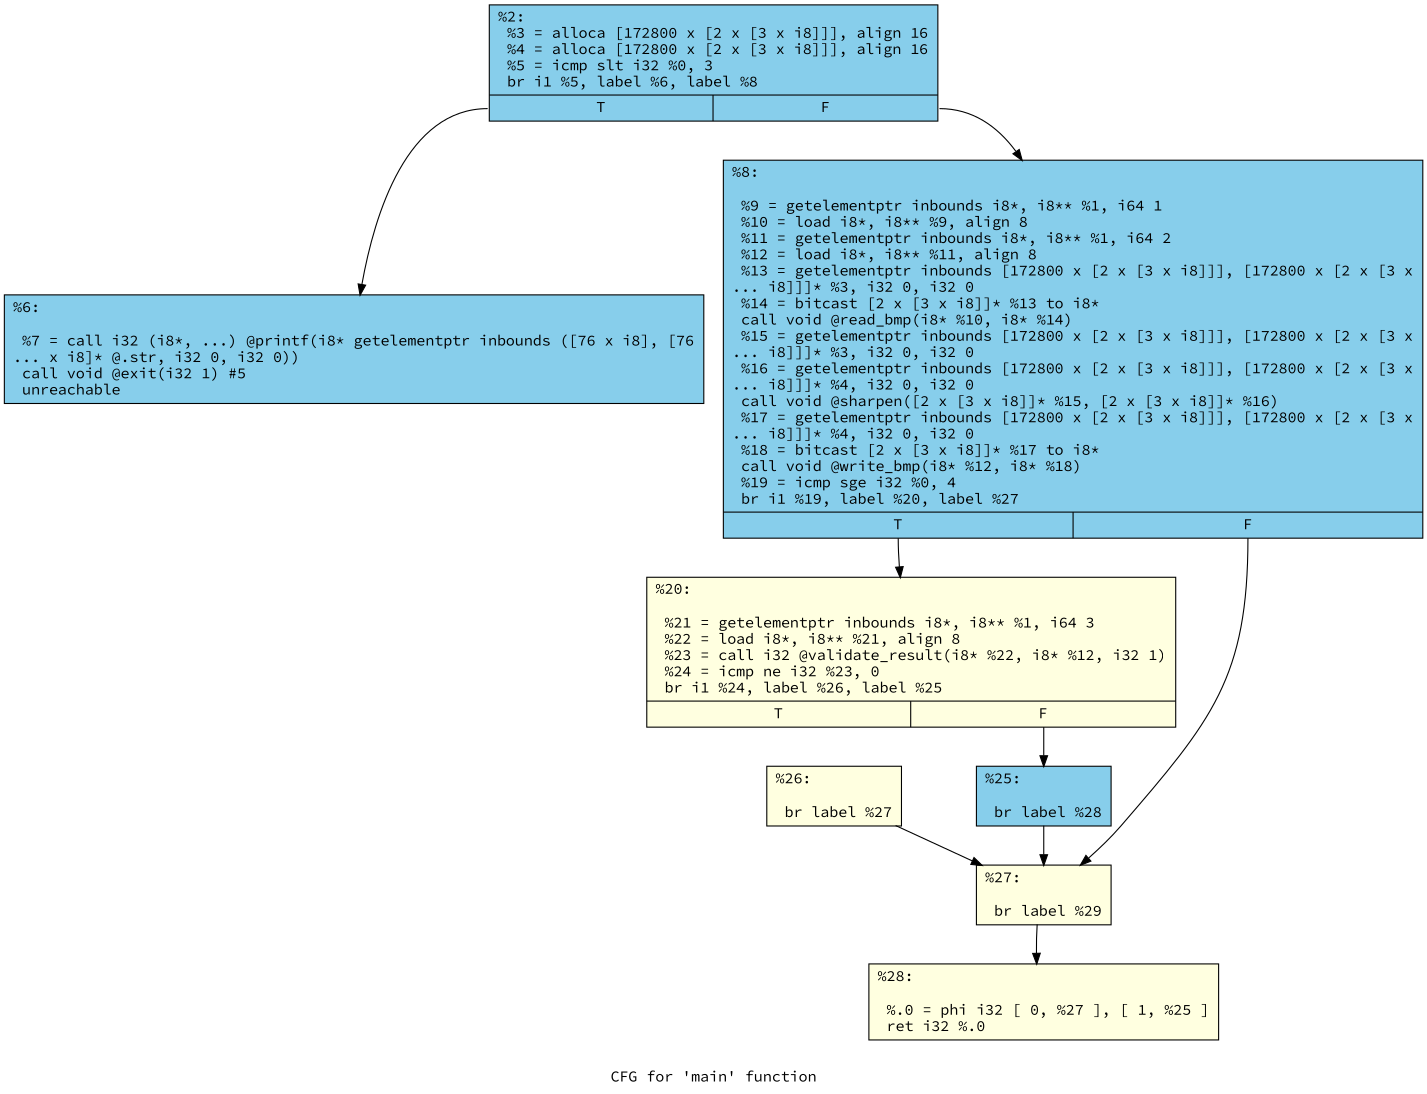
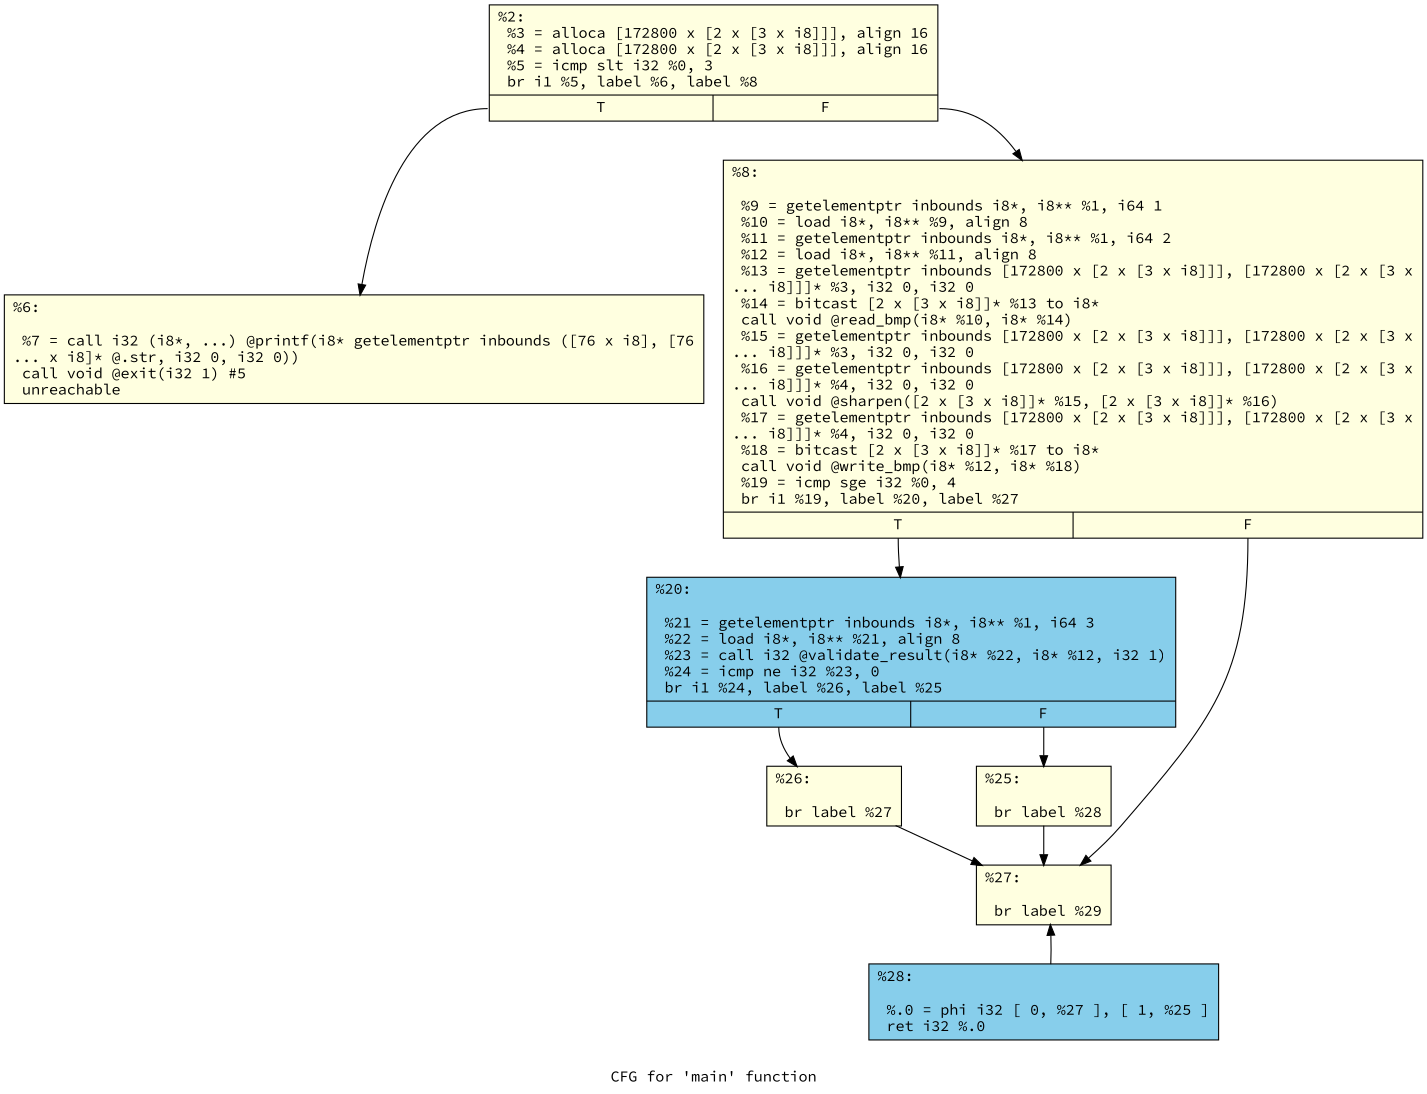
node "%2:": fillcolor skyblue -> lightyellow
node "%6:": fillcolor skyblue -> lightyellow
node "%8:": fillcolor skyblue -> lightyellow
node "%20:": fillcolor lightyellow -> skyblue
edge "%20:" -> "%26:": added
node "%25:": fillcolor skyblue -> lightyellow
edge "%27:" -> "%28:": reversed
node "%28:": fillcolor lightyellow -> skyblue
